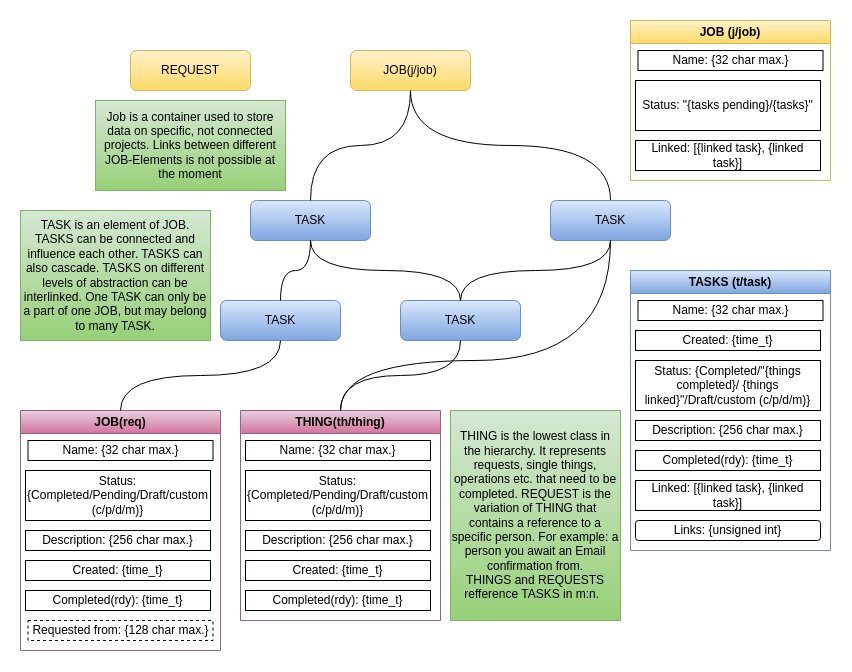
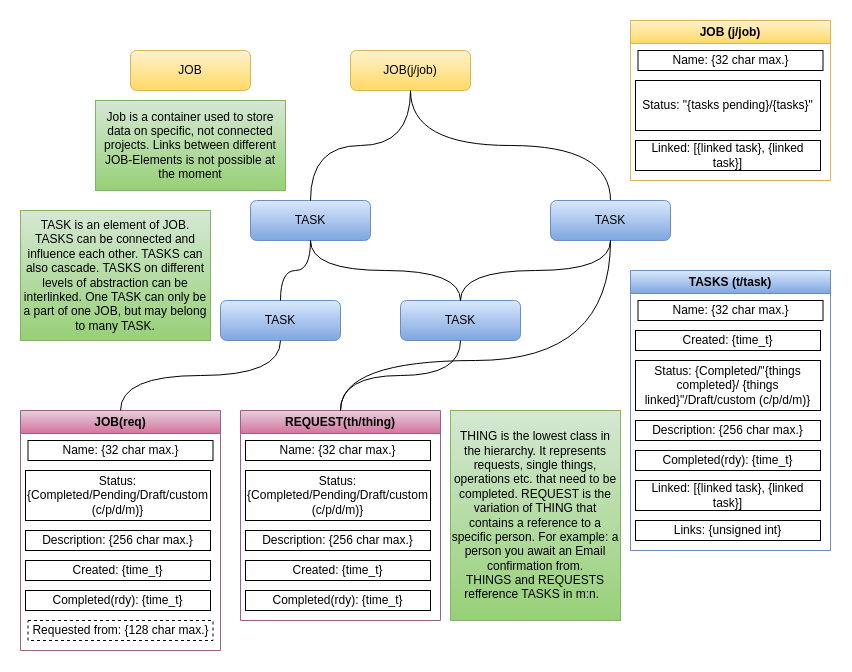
node "REQUEST": label "REQUEST" -> "JOB"
node "THING(th/thing)": label "THING(th/thing)" -> "REQUEST(th/thing)"
node "Links: {unsigned int}": shape rounded rectangle -> rectangle
